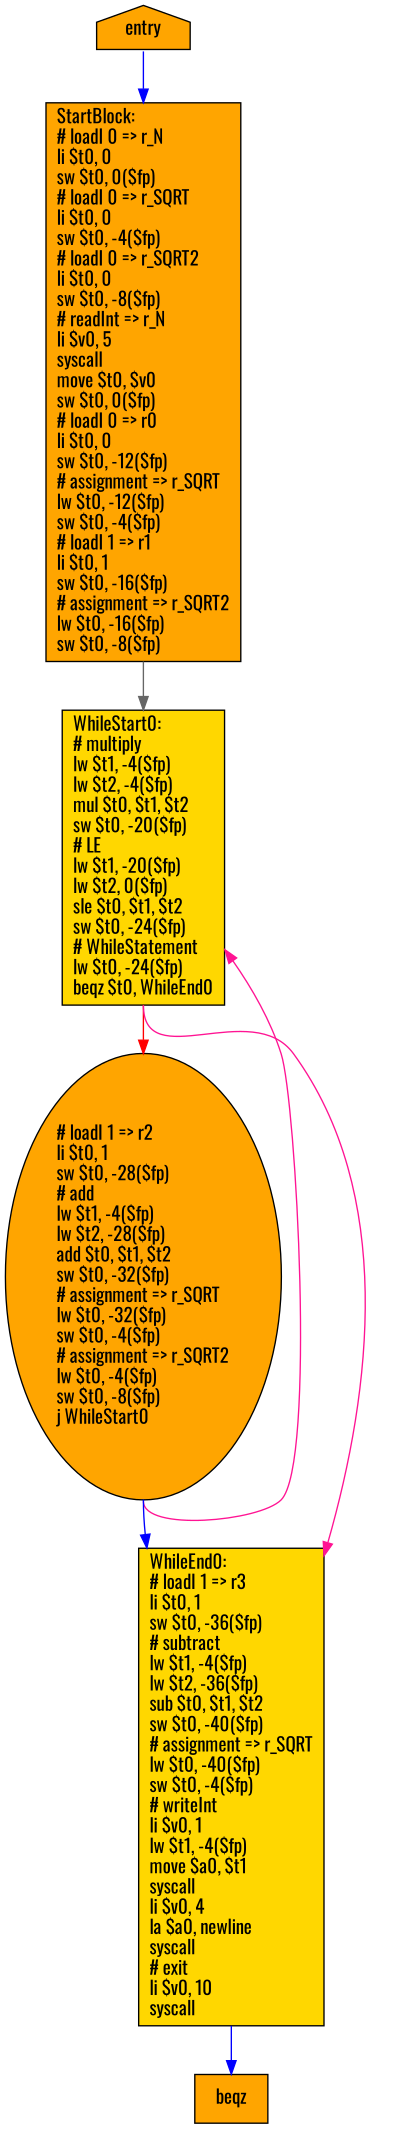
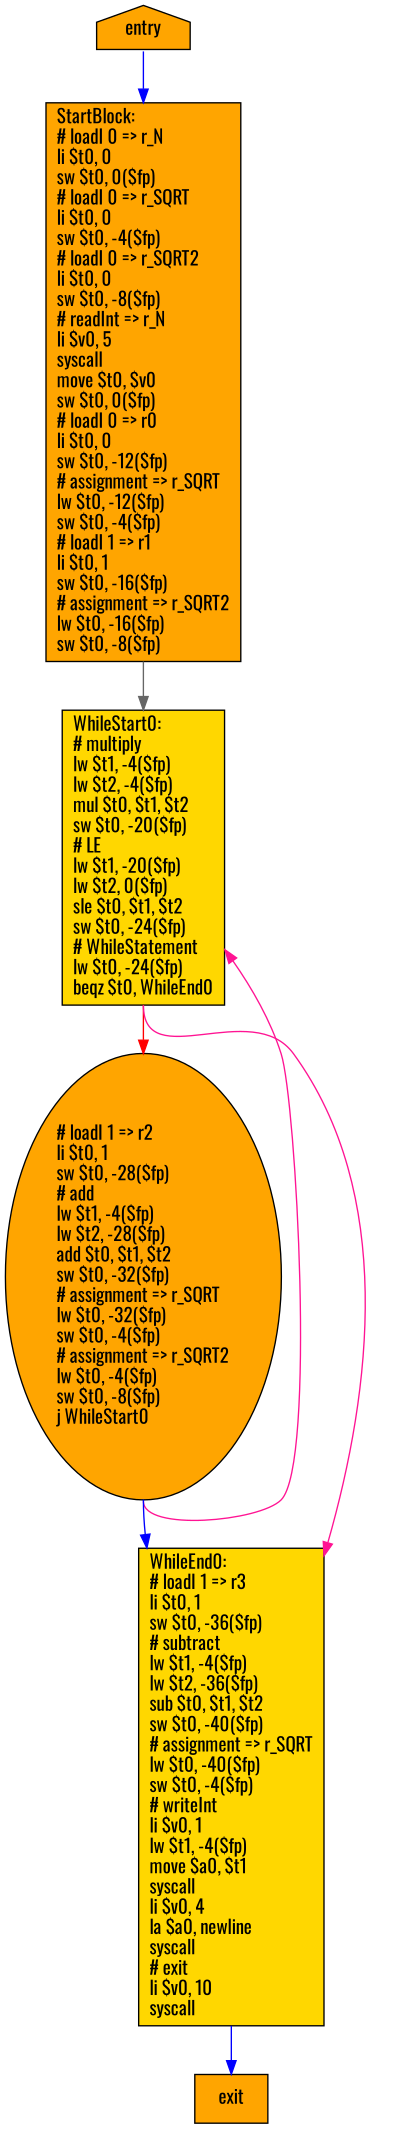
node "beqz": label "beqz" -> "exit"
